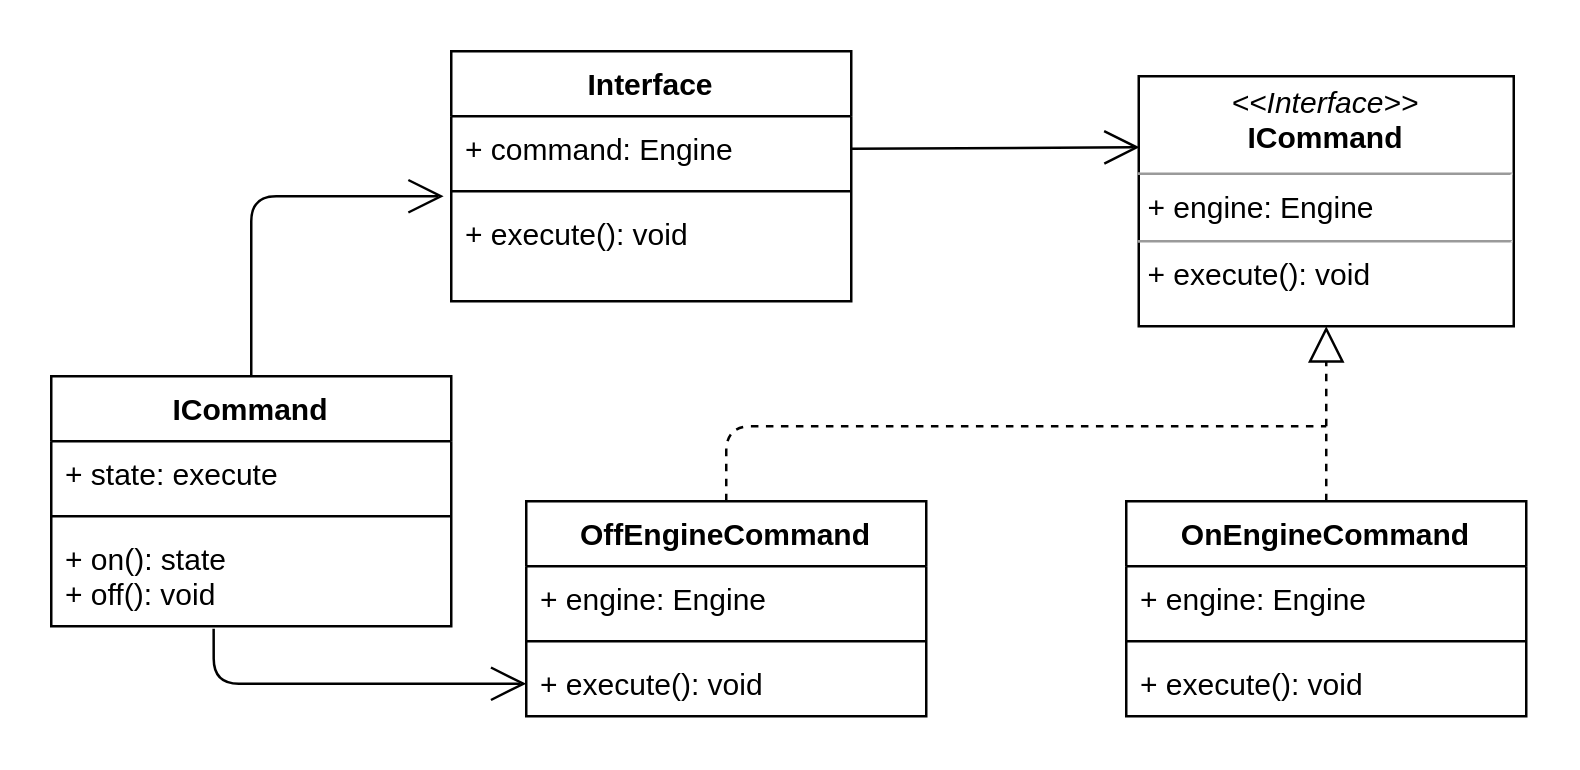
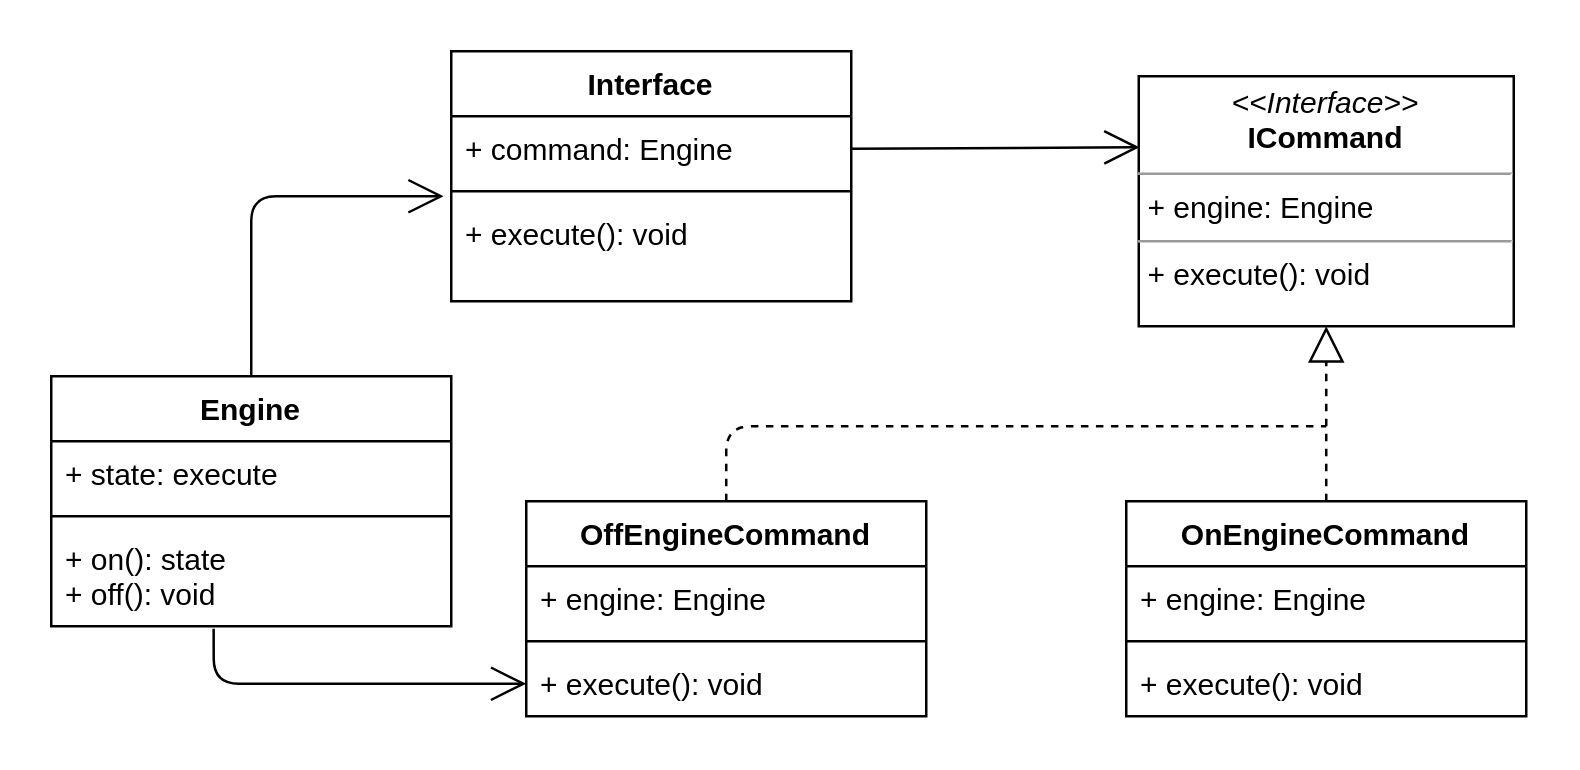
node "ICommand": label "ICommand" -> "Engine"
